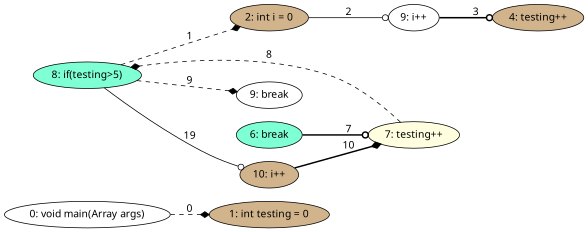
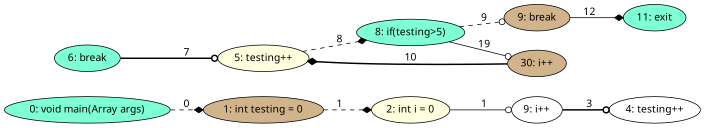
edge "2: int i = 0" -> "9: i++": label "2" -> "1"
node "2: int i = 0": fillcolor tan -> lightyellow
node "4: testing++": fillcolor tan -> white
node "11: exit": added
edge "8: if(testing>5)" -> "2: int i = 0": now "1: int testing = 0" -> "2: int i = 0"
edge "8: if(testing>5)" -> "9: break": arrowhead diamond -> odot
node "9: break": fillcolor white -> tan
node "7: testing++": label "7: testing++" -> "5: testing++"
node "10: i++": label "10: i++" -> "30: i++"
node "0: void main(Array args)": fillcolor white -> aquamarine
